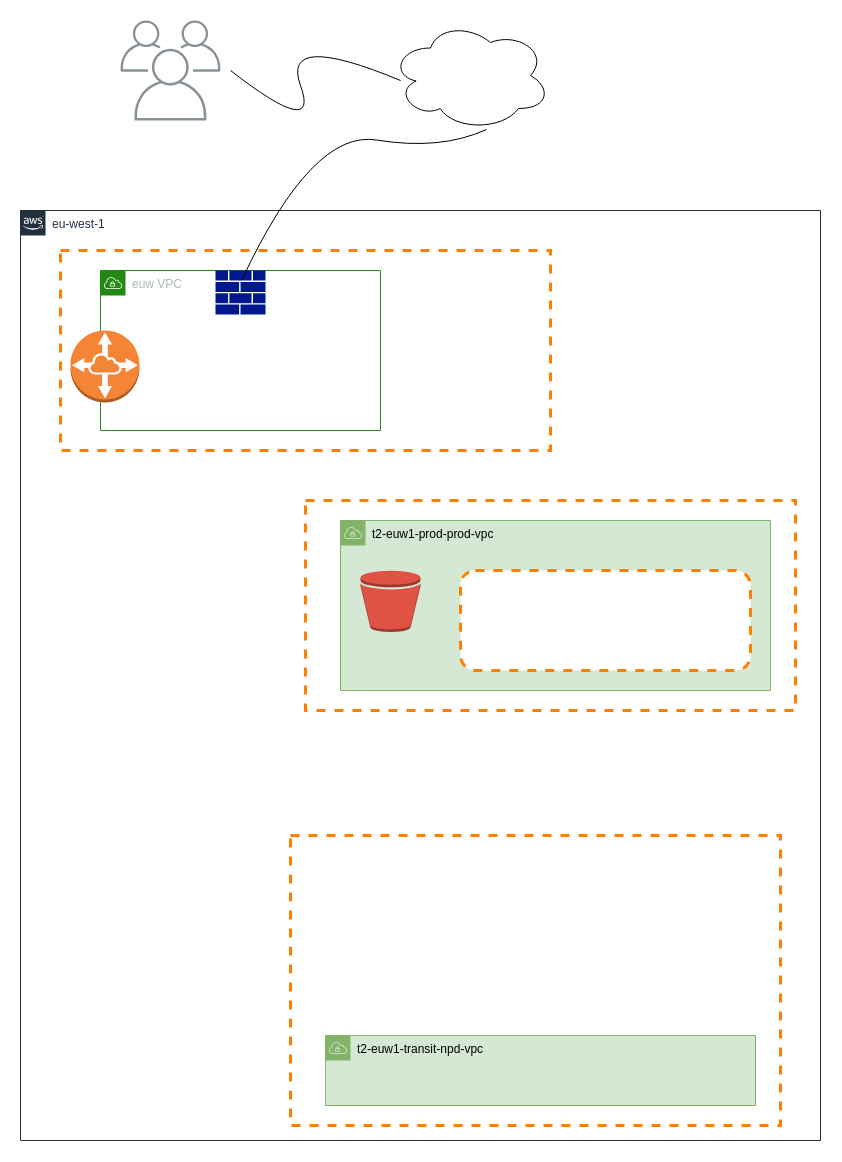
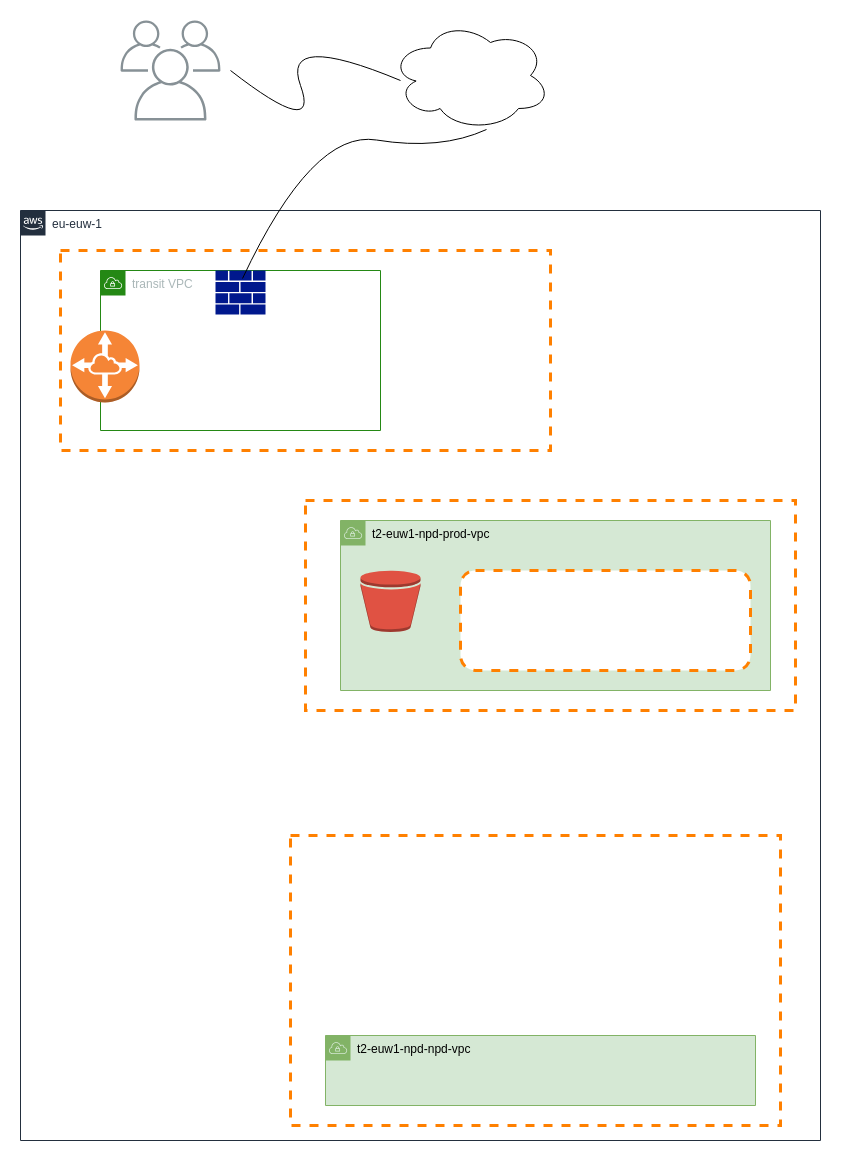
node "eu-west-1": label "eu-west-1" -> "eu-euw-1"
node "euw VPC": label "euw VPC" -> "transit VPC"
node "t2-euw1-prod-prod-vpc": label "t2-euw1-prod-prod-vpc" -> "t2-euw1-npd-prod-vpc"
node "t2-euw1-transit-npd-vpc": label "t2-euw1-transit-npd-vpc" -> "t2-euw1-npd-npd-vpc"
